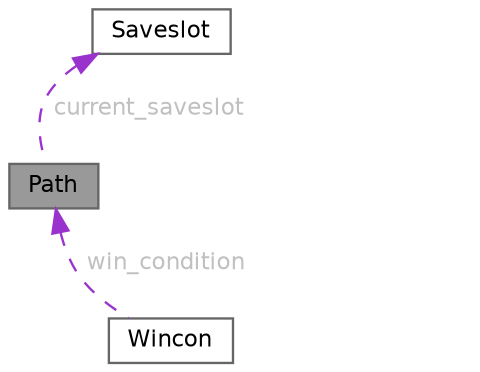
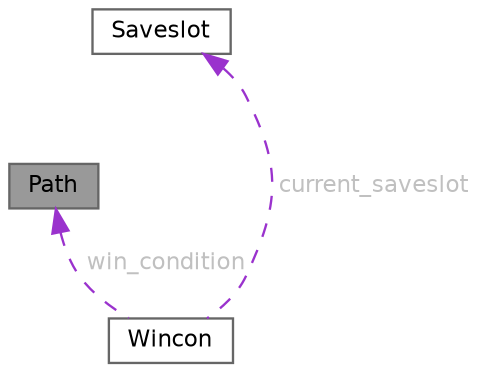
edge "Path" -> "Saveslot": now "Wincon" -> "Saveslot"
